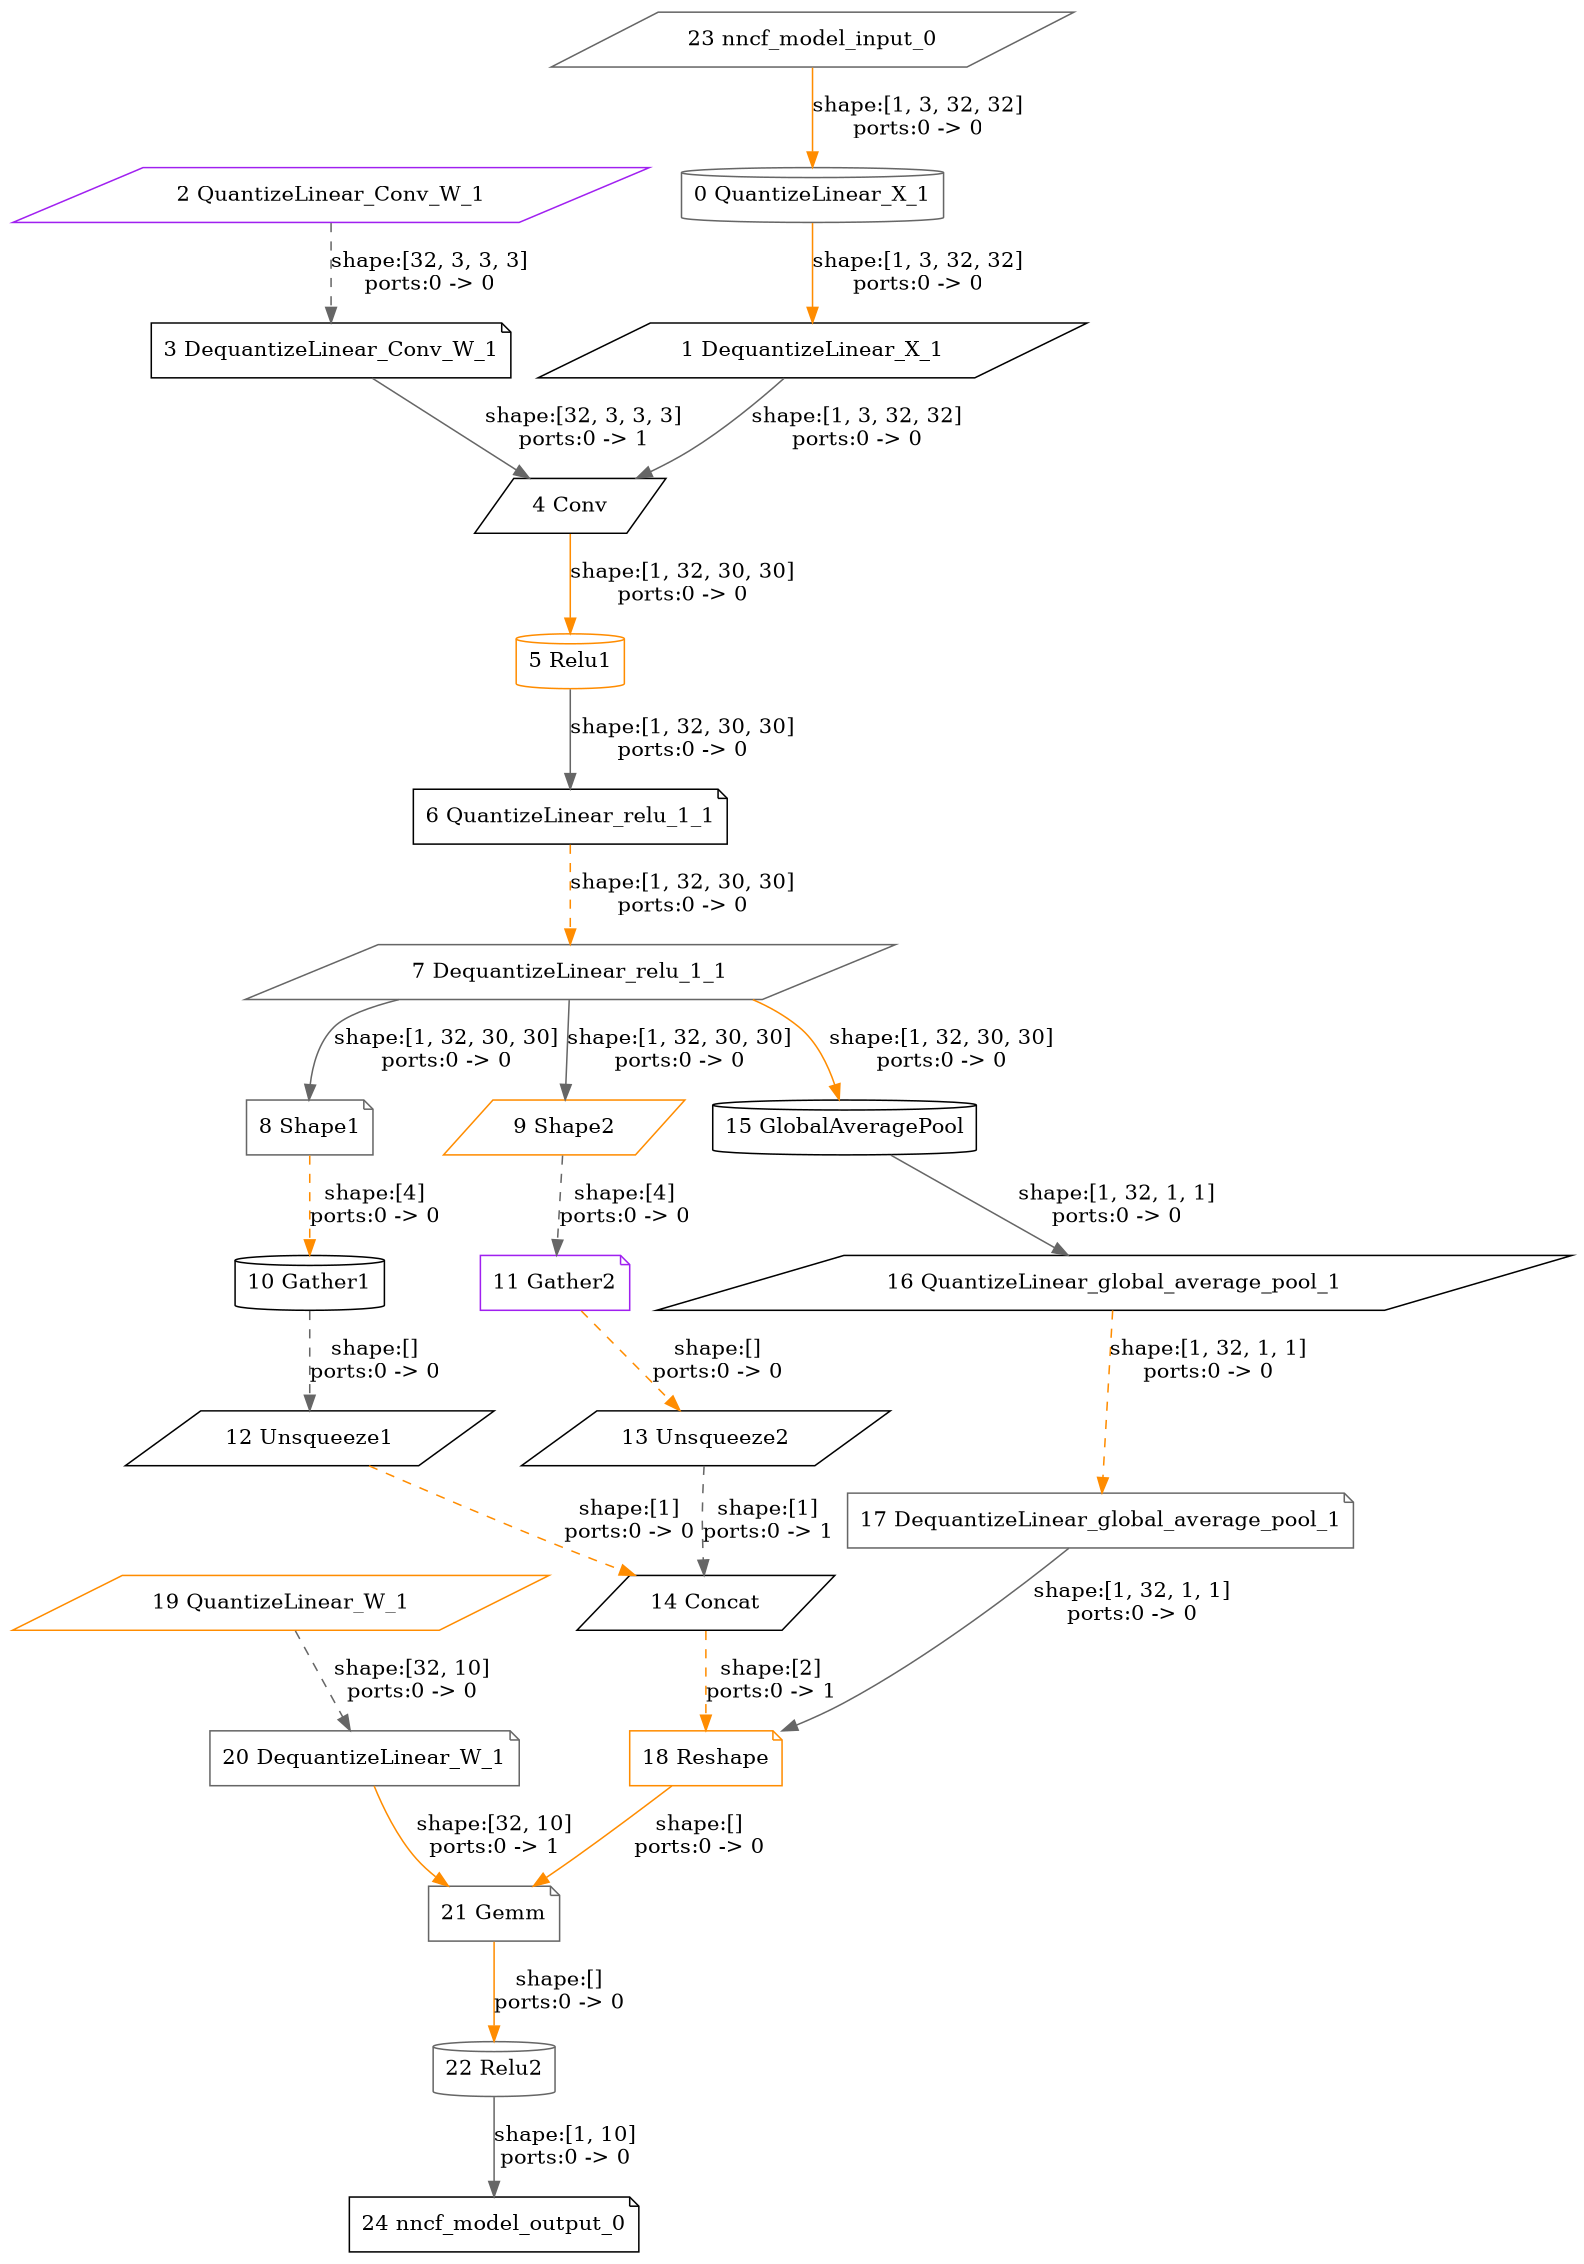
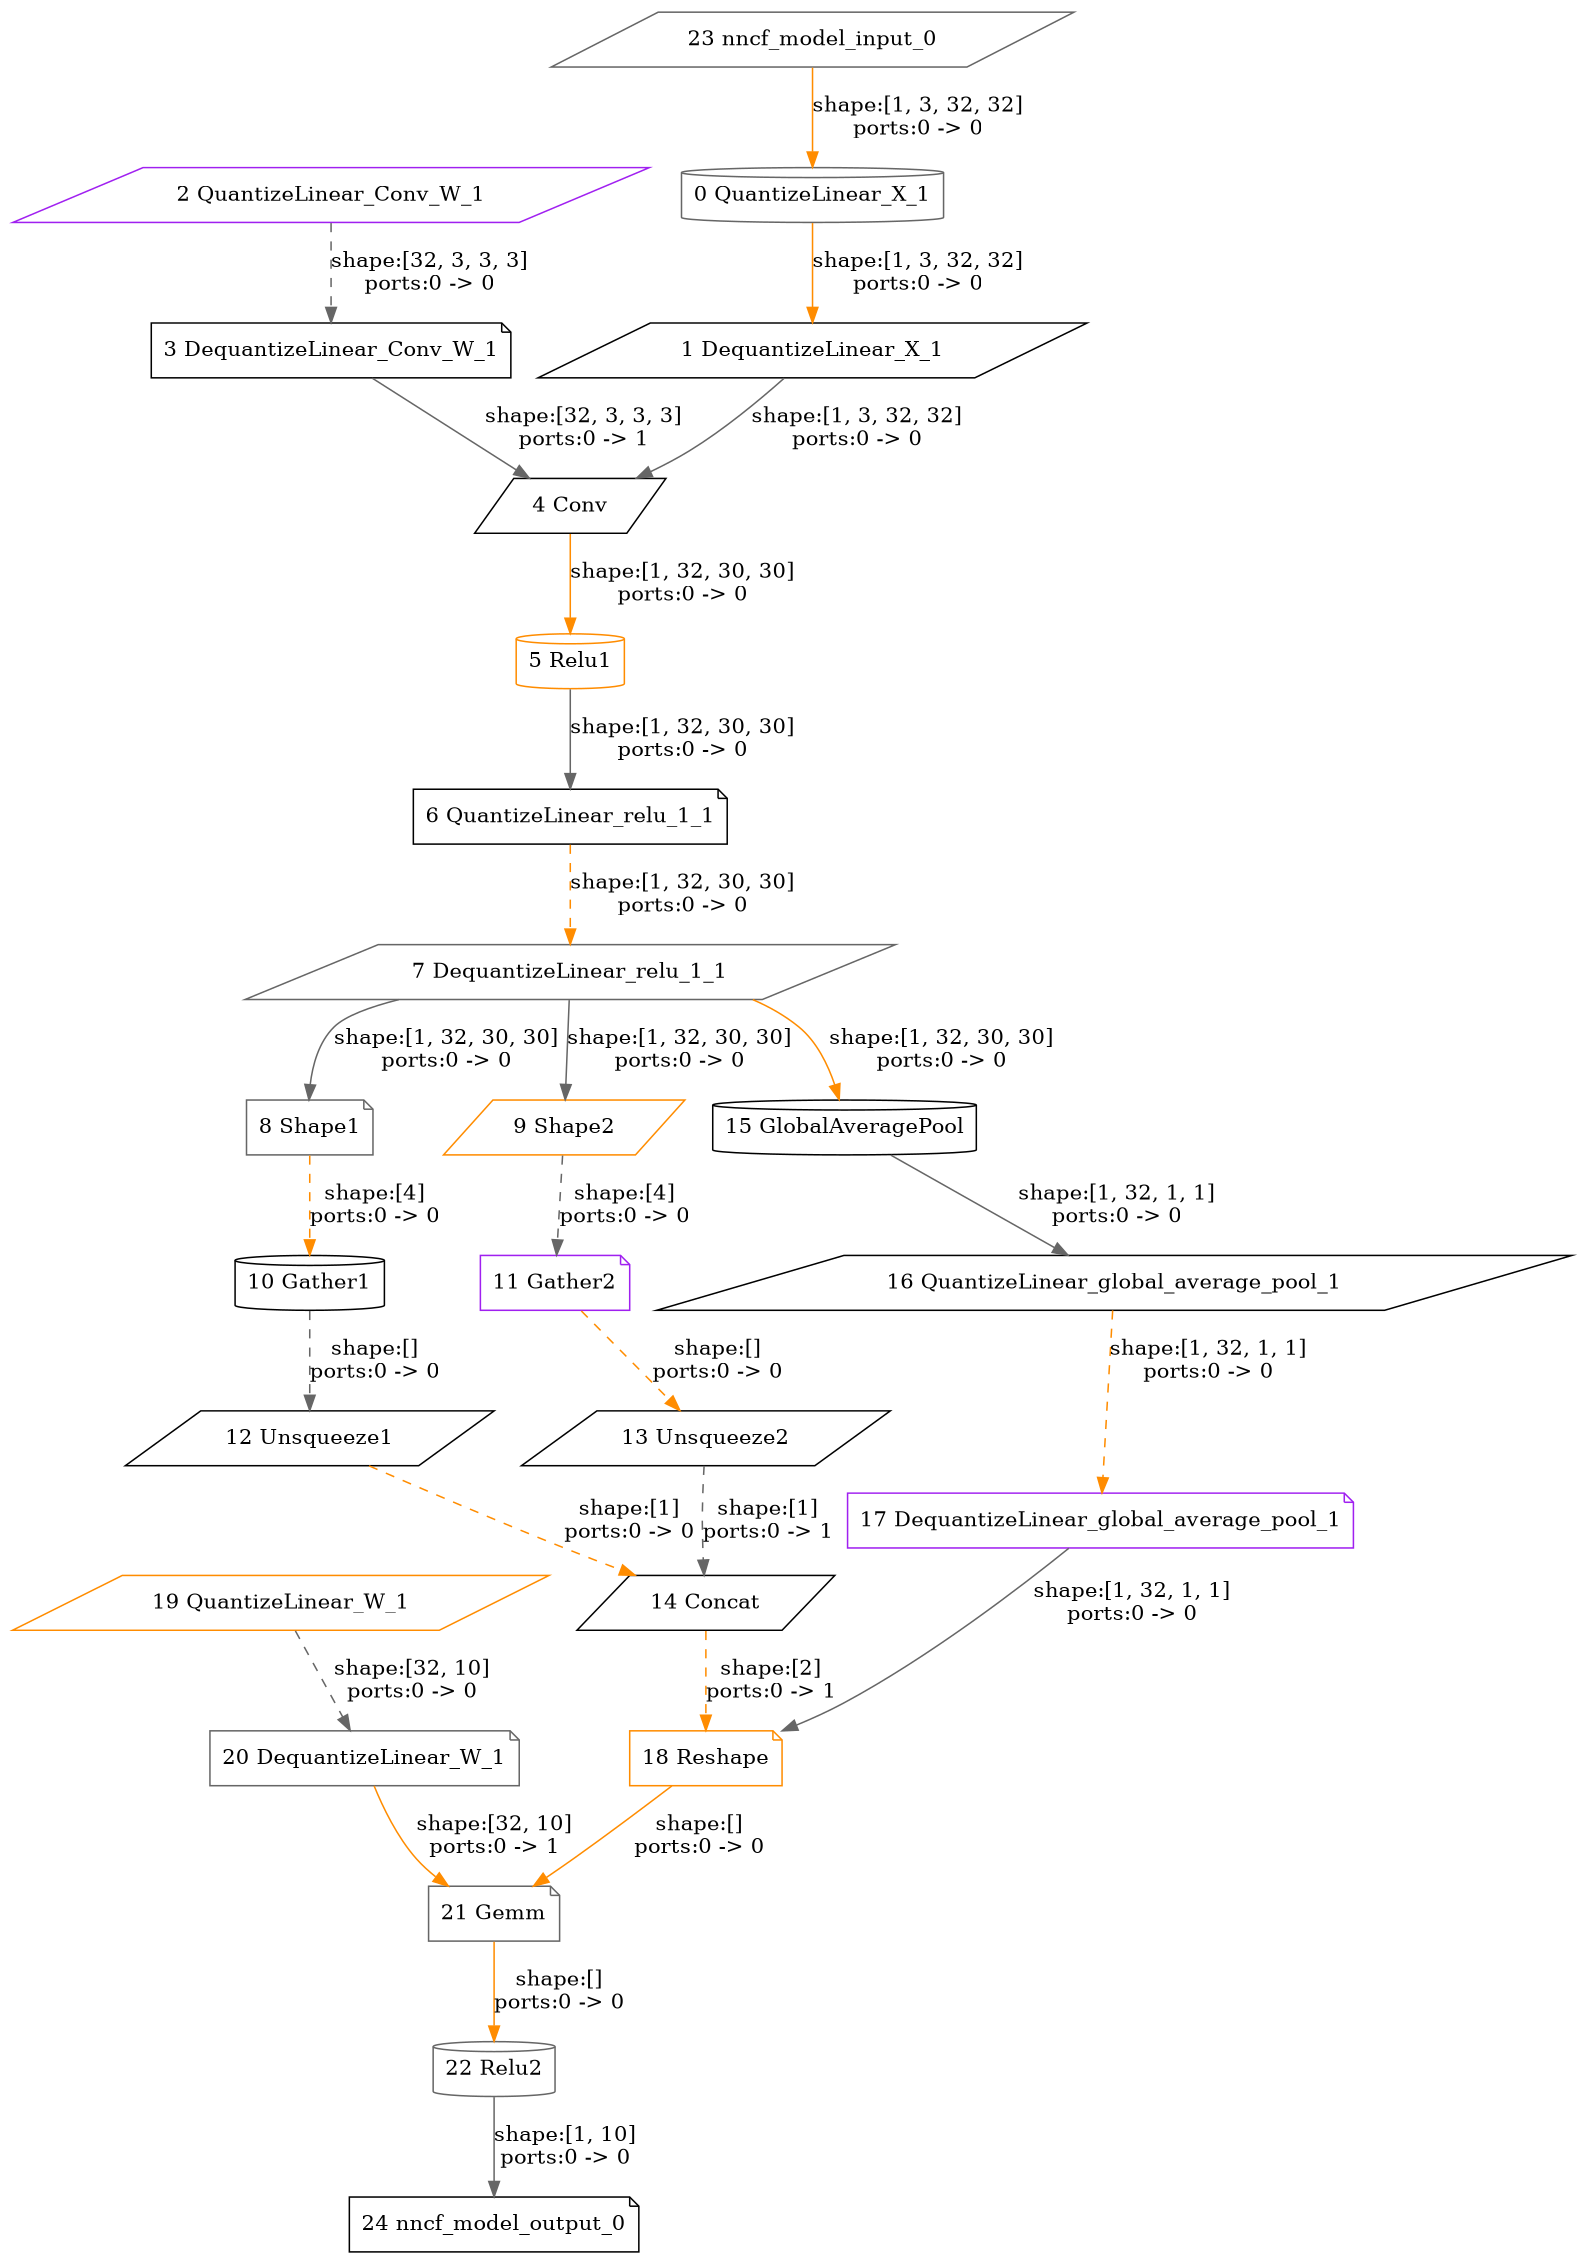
node "17 DequantizeLinear_global_average_pool_1": color gray40 -> purple
